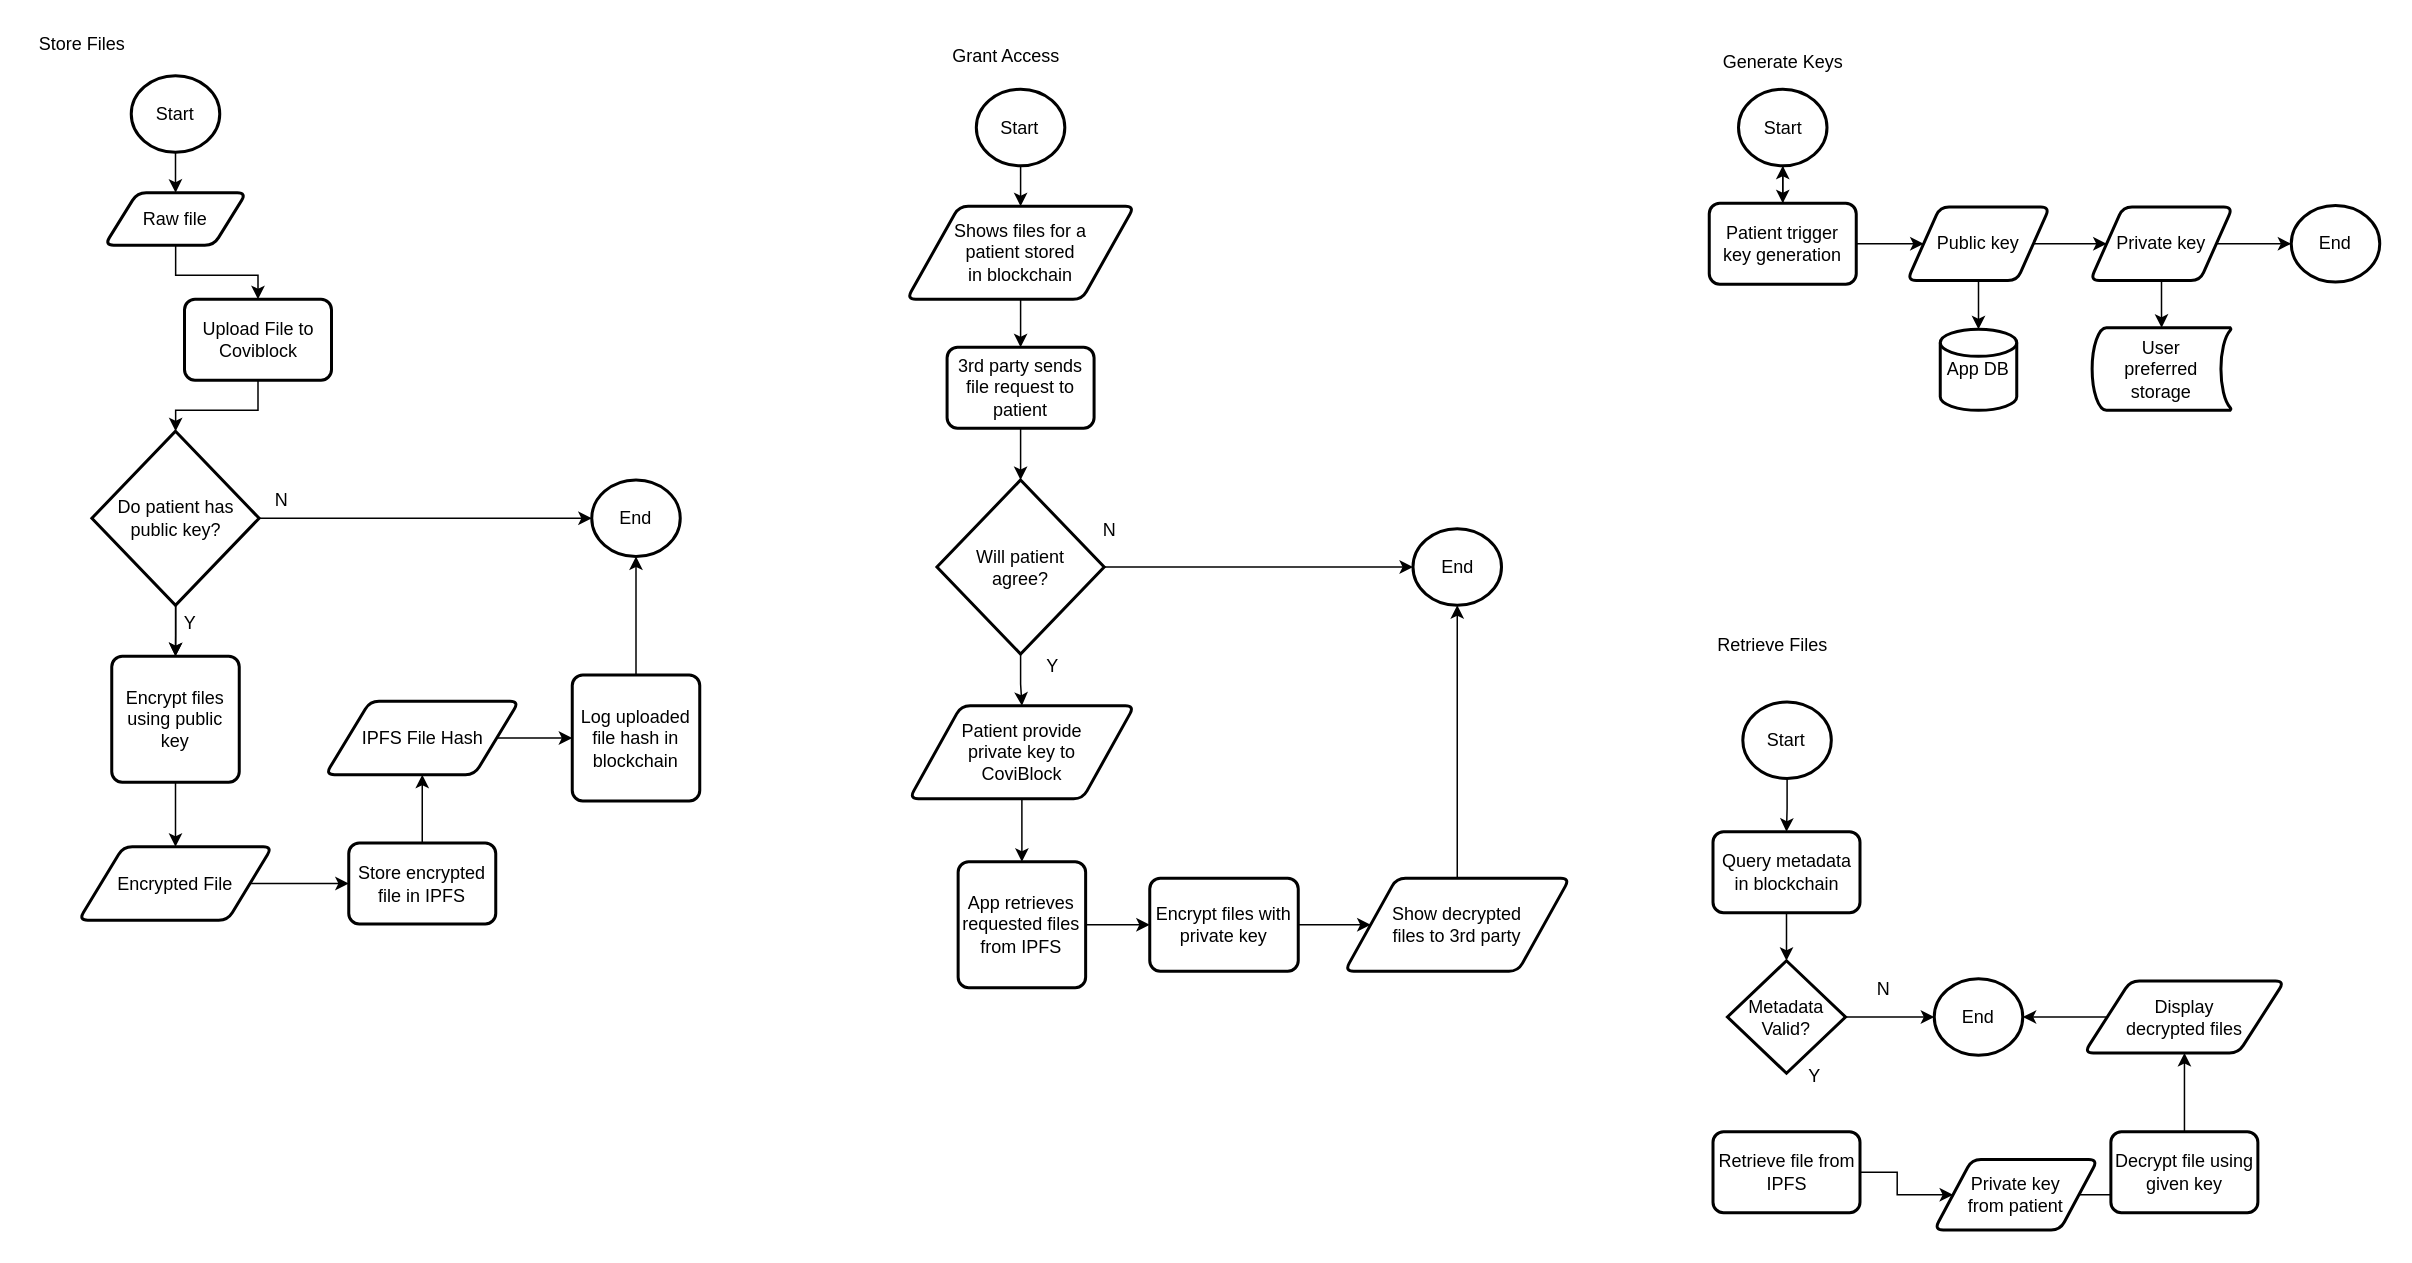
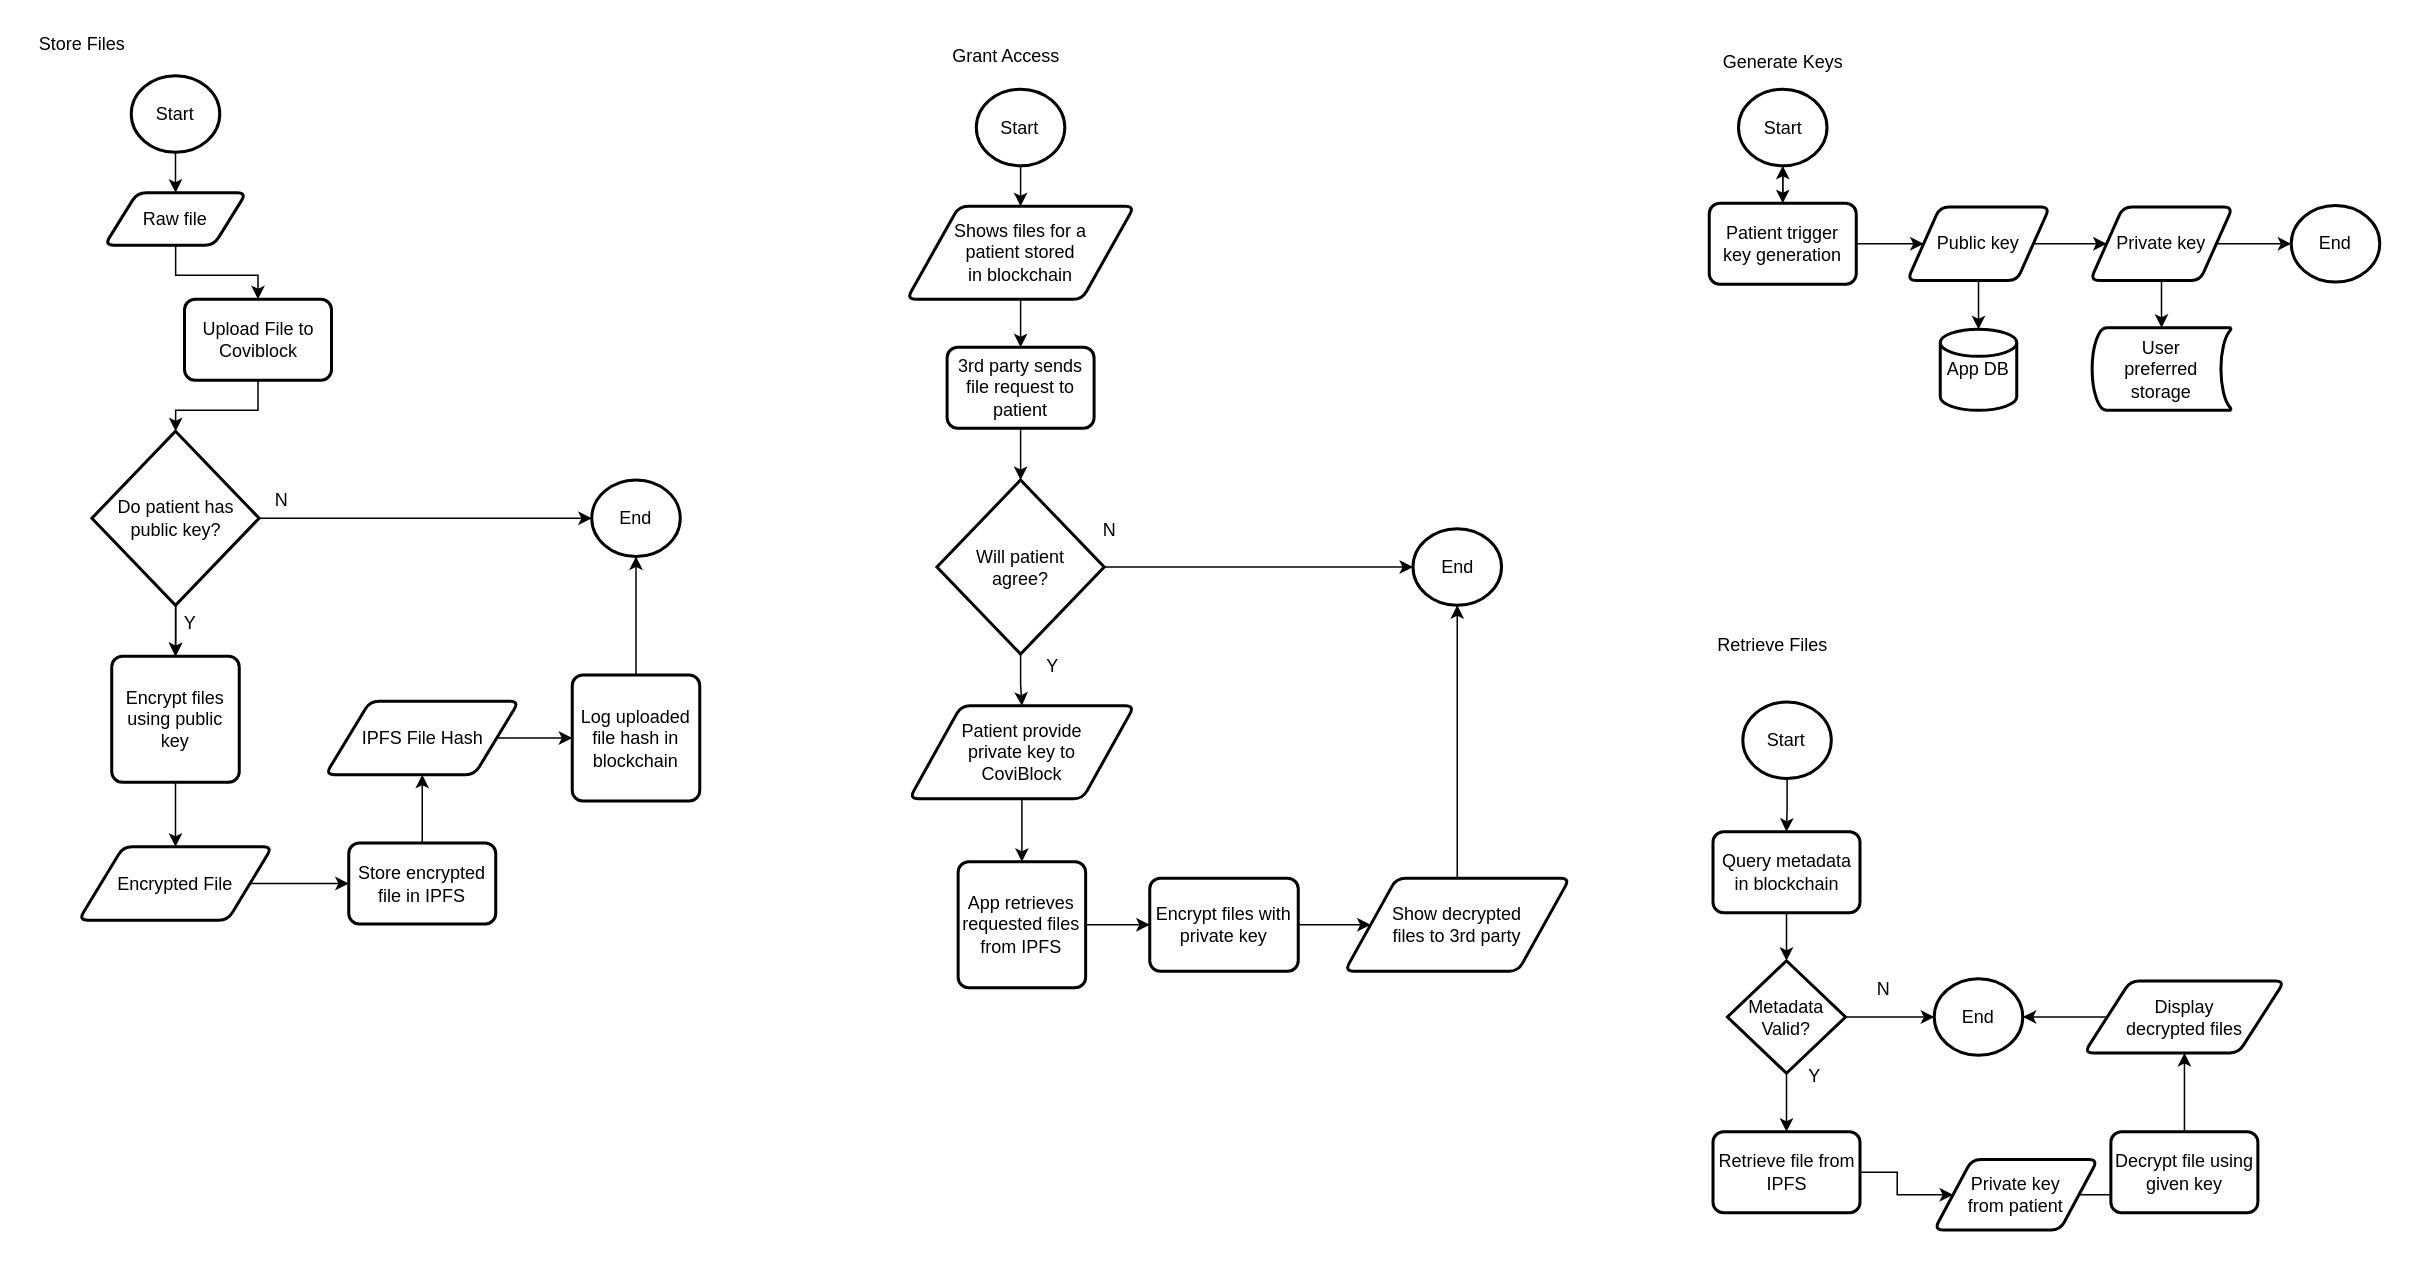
edge "Metadata Valid?" -> "Retrieve file from IPFS": added
